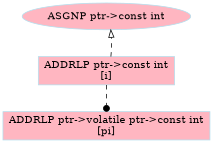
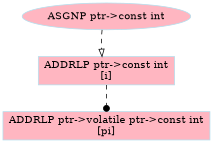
edge "ADDRLP ptr->const int [i]" -> "ASGNP ptr->const int": reversed
